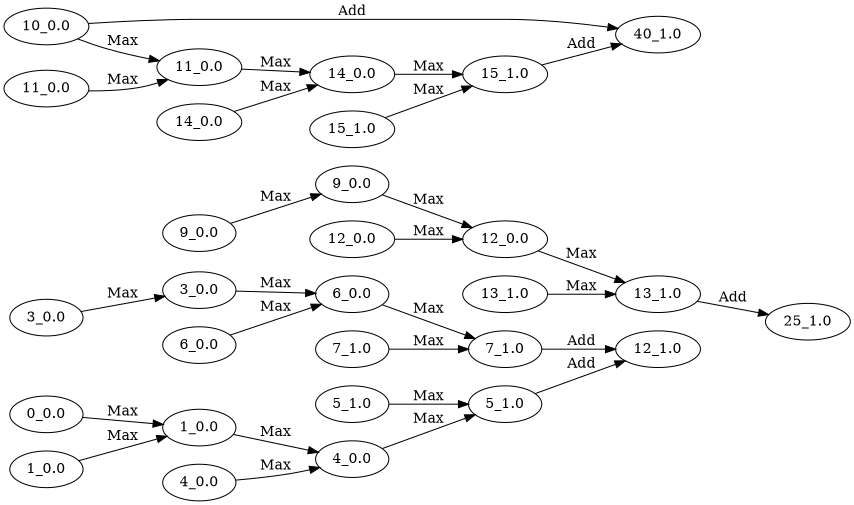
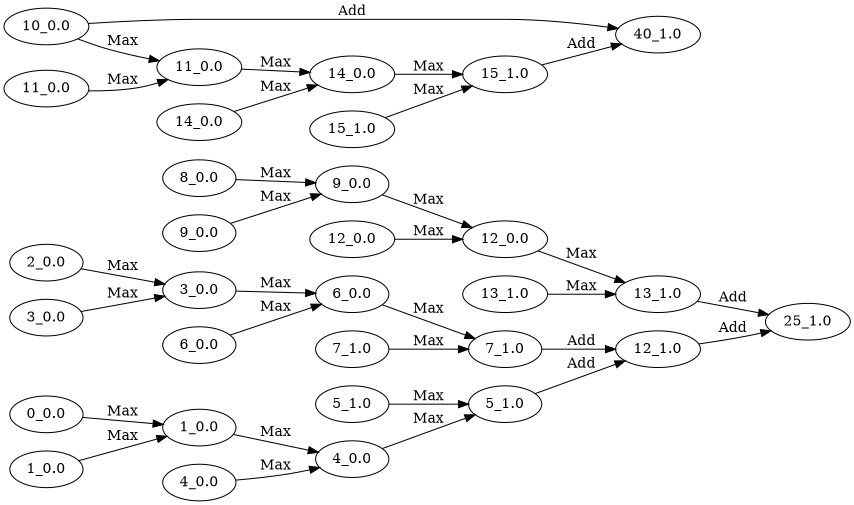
node "8_0.0": added
node "2_0.0": added
edge "12_1.0" -> "25_1.0": added, label "Add"
